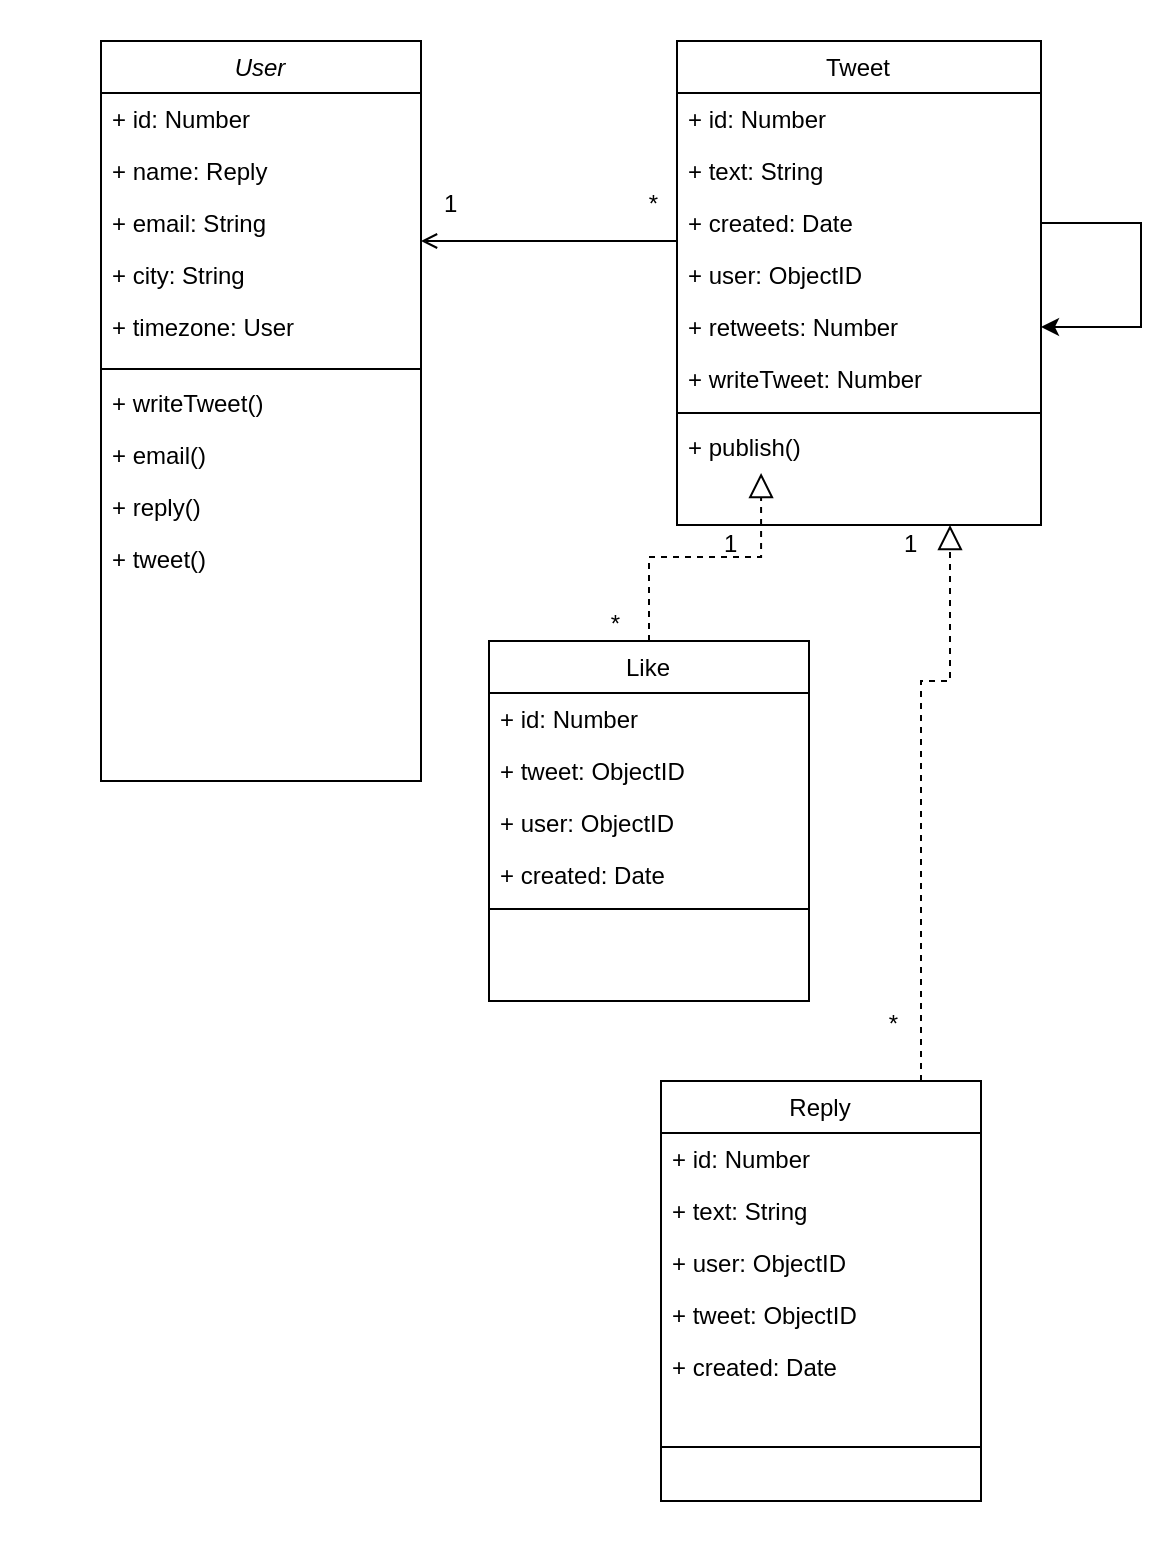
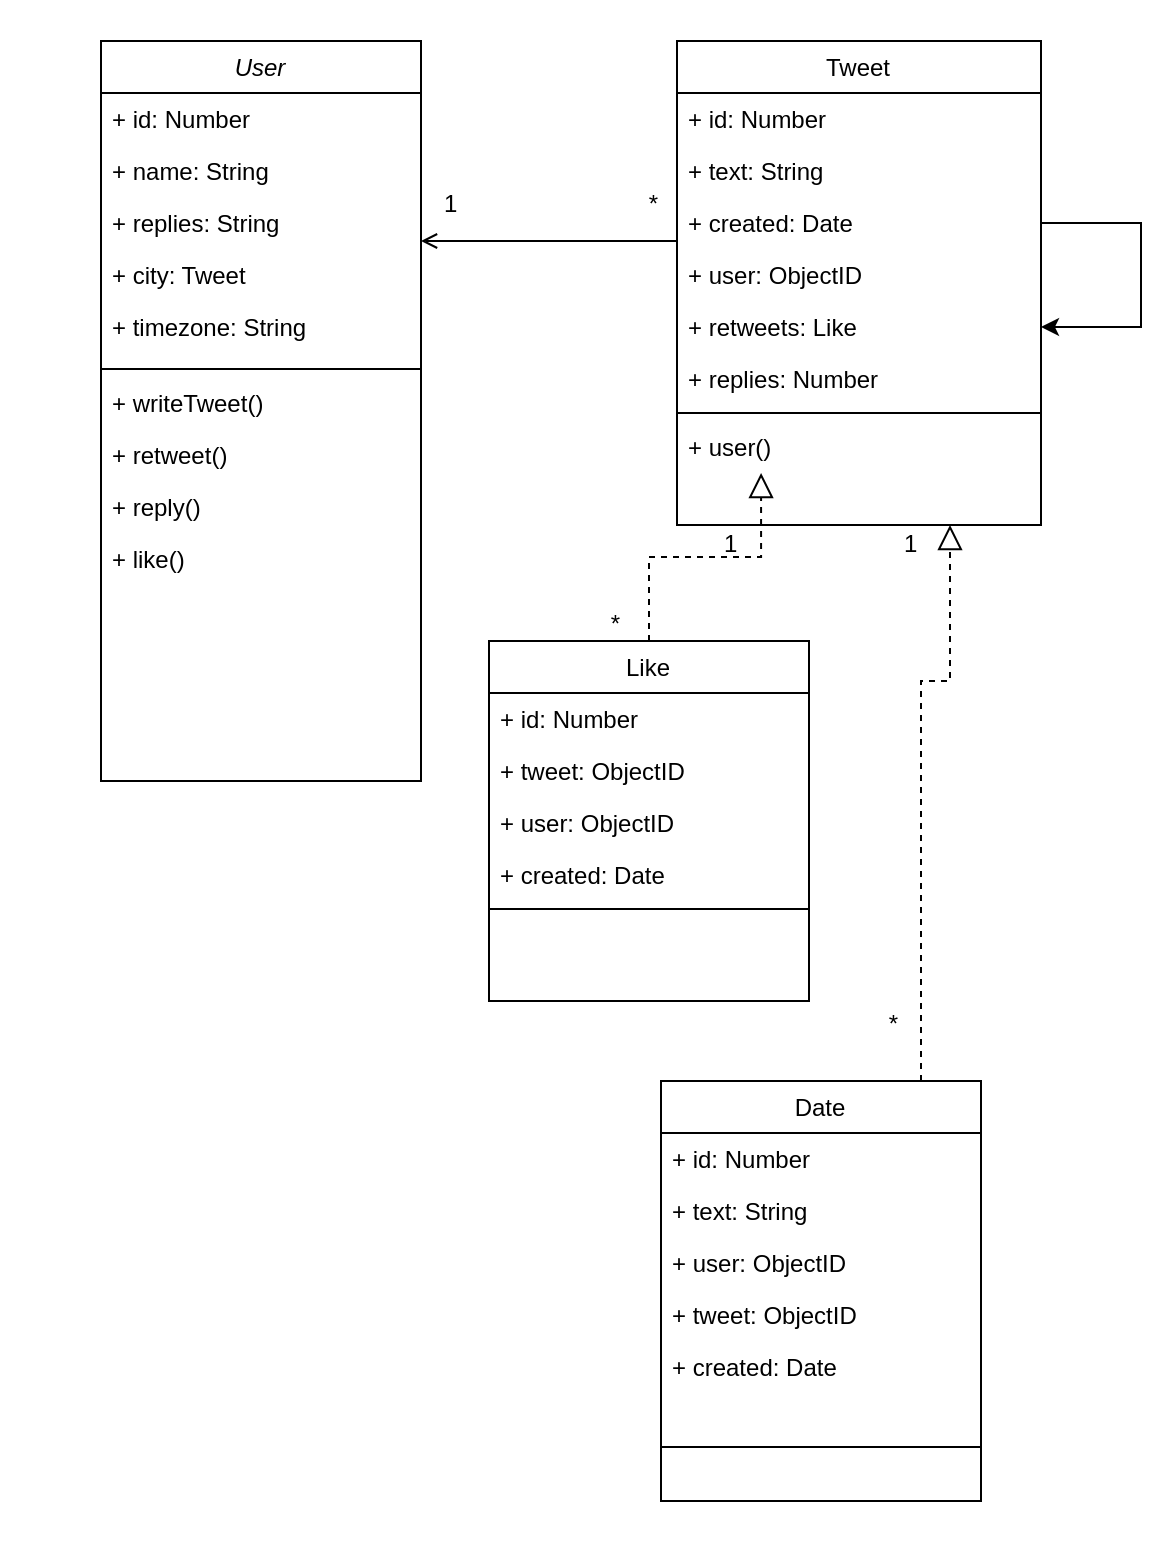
node "+ name: Reply": label "+ name: Reply" -> "+ name: String"
node "+ email: String": label "+ email: String" -> "+ replies: String"
node "+ city: String": label "+ city: String" -> "+ city: Tweet"
node "+ timezone: User": label "+ timezone: User" -> "+ timezone: String"
node "+ retweets: Number": label "+ retweets: Number" -> "+ retweets: Like"
node "+ writeTweet: Number": label "+ writeTweet: Number" -> "+ replies: Number"
node "+ publish()": label "+ publish()" -> "+ user()"
node "+ email()": label "+ email()" -> "+ retweet()"
node "+ tweet()": label "+ tweet()" -> "+ like()"
node "Reply": label "Reply" -> "Date"
